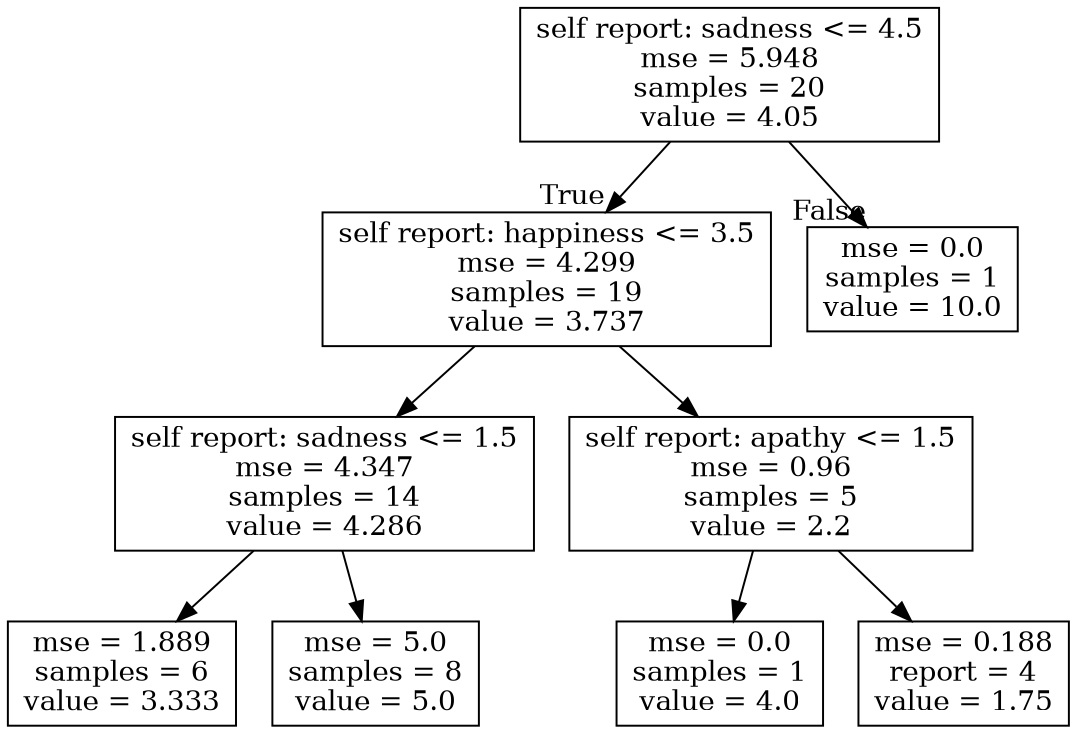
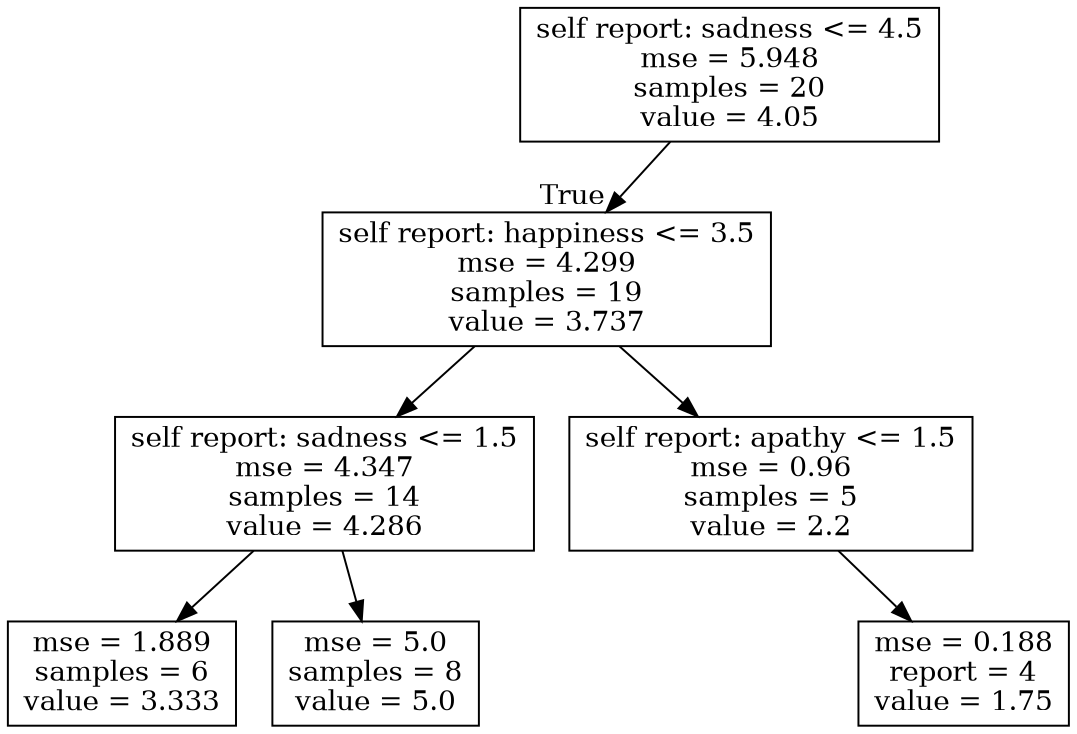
node "mse = 0.0 samples = 1 value = 10.0": removed
node "mse = 0.0 samples = 1 value = 4.0": removed
